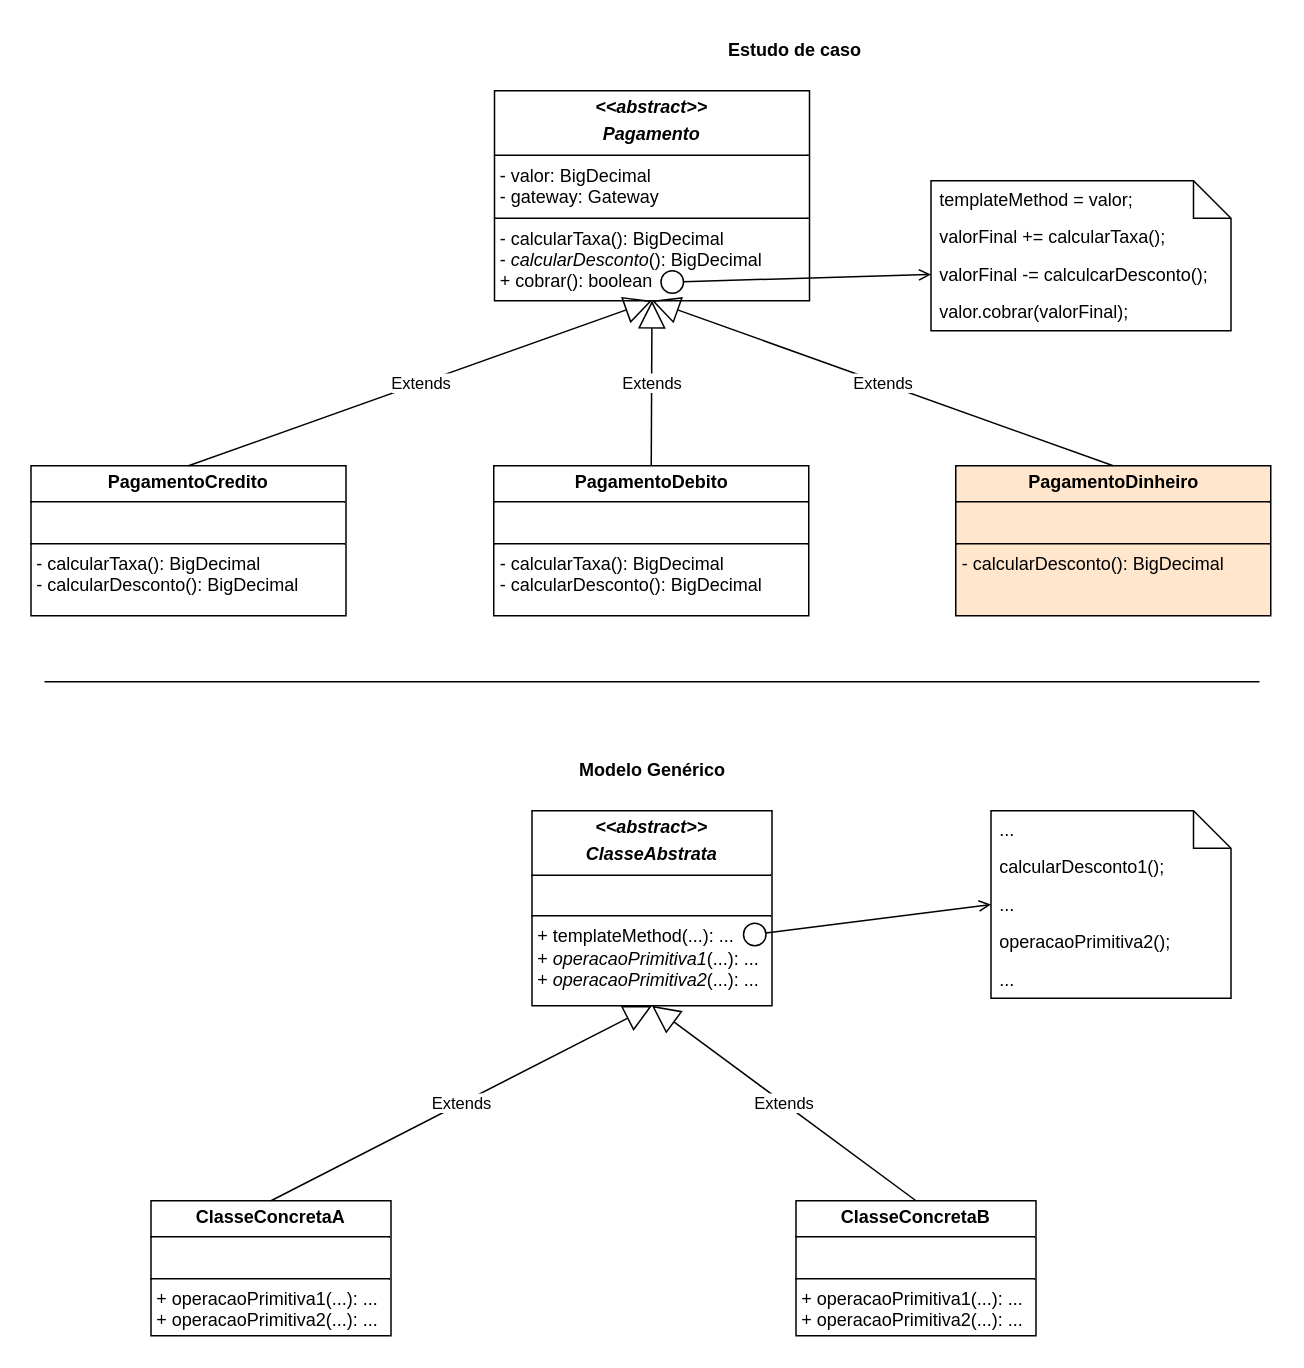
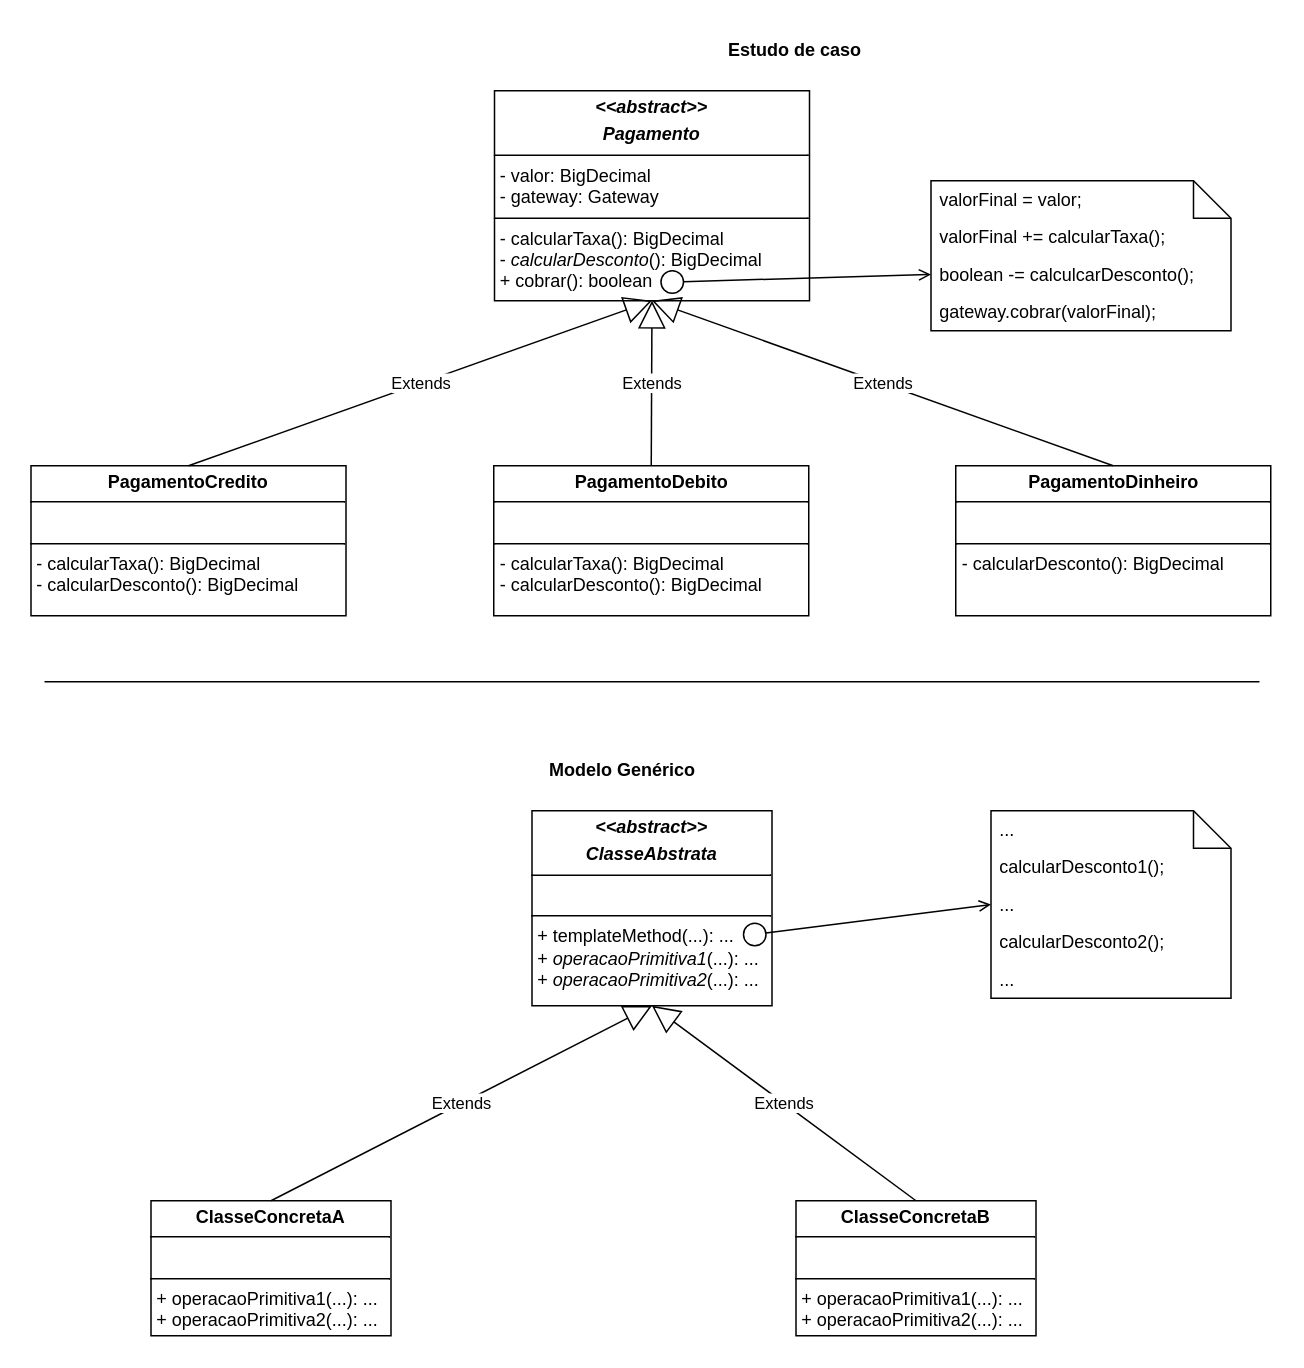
node "templateMethod = valor;": label "templateMethod = valor;" -> "valorFinal = valor;"
node "valorFinal -= calculcarDesconto();": label "valorFinal -= calculcarDesconto();" -> "boolean -= calculcarDesconto();"
node "valor.cobrar(valorFinal);": label "valor.cobrar(valorFinal);" -> "gateway.cobrar(valorFinal);"
node "PagamentoDinheiro - calcularDesconto(): BigDecimal": fillcolor #ffe6cc -> #ffffff
node "Modelo Genérico": moved (652, 770) -> (622, 770)
node "operacaoPrimitiva2();": label "operacaoPrimitiva2();" -> "calcularDesconto2();"
